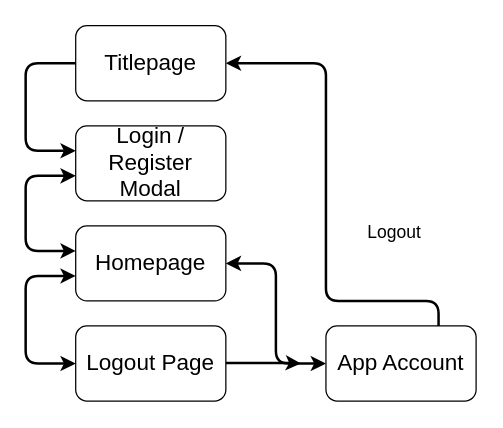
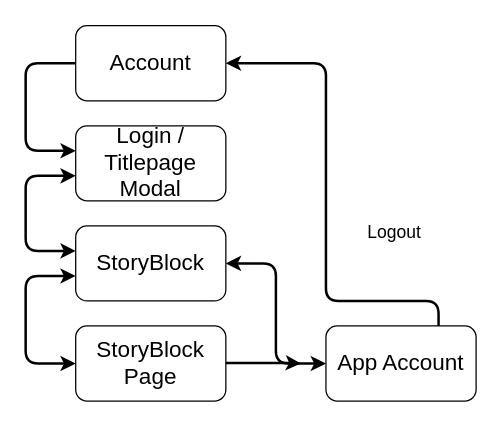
node "Titlepage": label "Titlepage" -> "Account"
node "Login / Register Modal": label "Login / Register Modal" -> "Login / Titlepage Modal"
node "Homepage": label "Homepage" -> "StoryBlock"
node "Logout Page": label "Logout Page" -> "StoryBlock Page"
